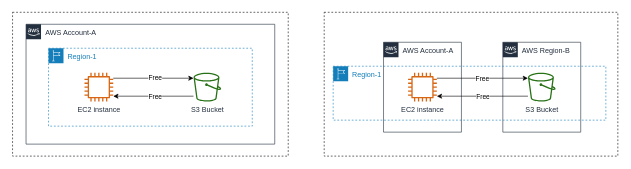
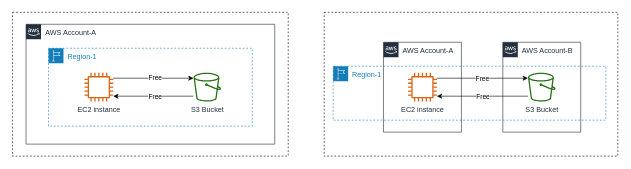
node "AWS Region-B": label "AWS Region-B" -> "AWS Account-B"
